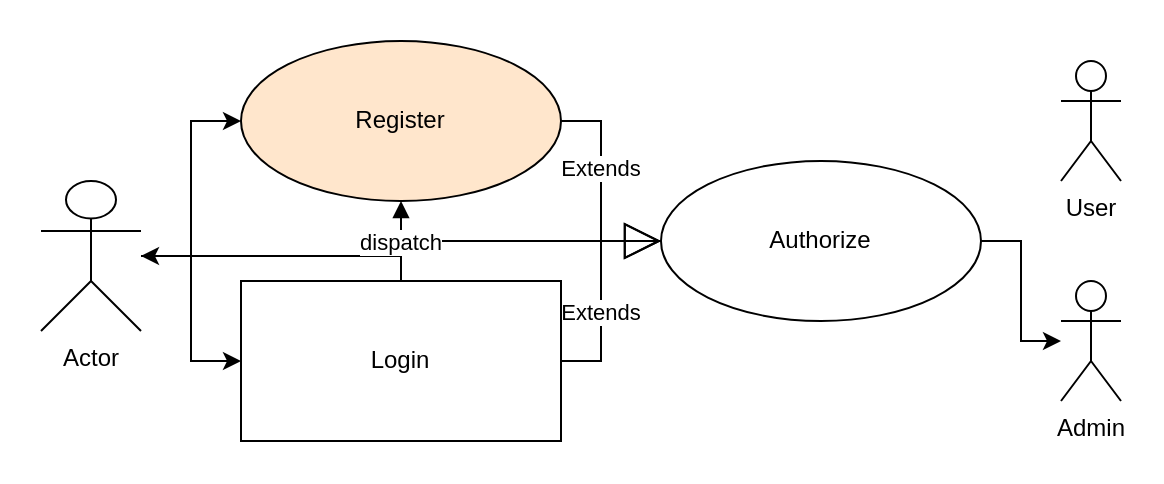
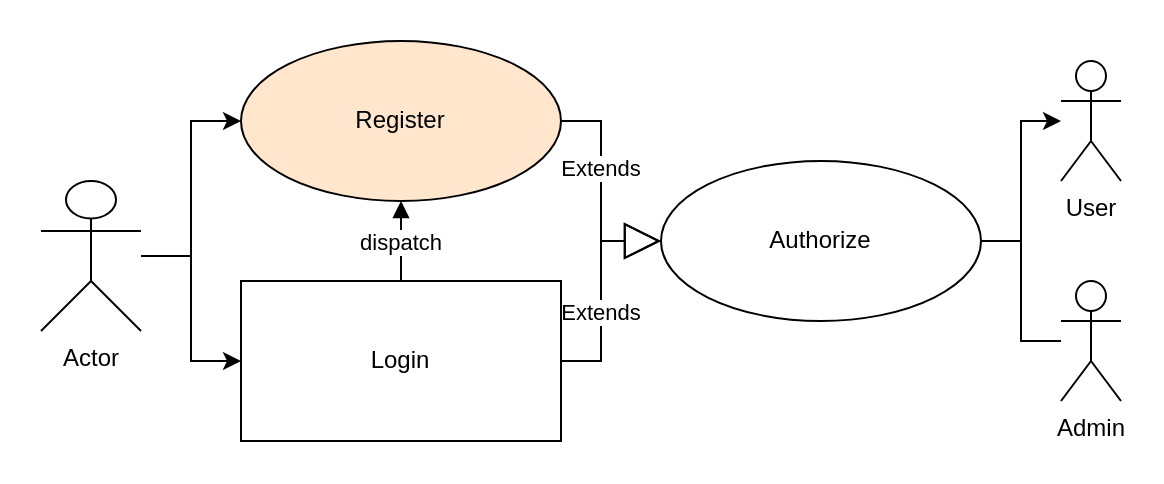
edge "Authorize" -> "Actor": now "Authorize" -> "User"
edge "Authorize" -> "Admin": arrowhead classic -> none
